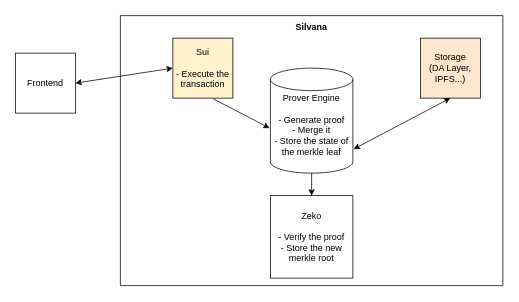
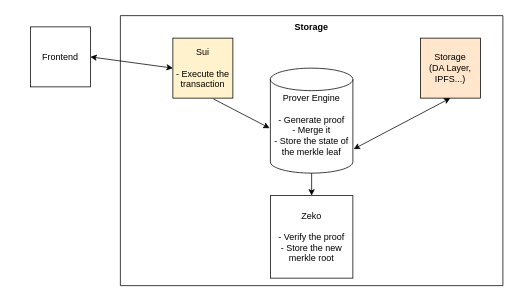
node "Silvana": label "Silvana" -> "Storage"
node "Frontend": moved (45, 83) -> (60, 57)
